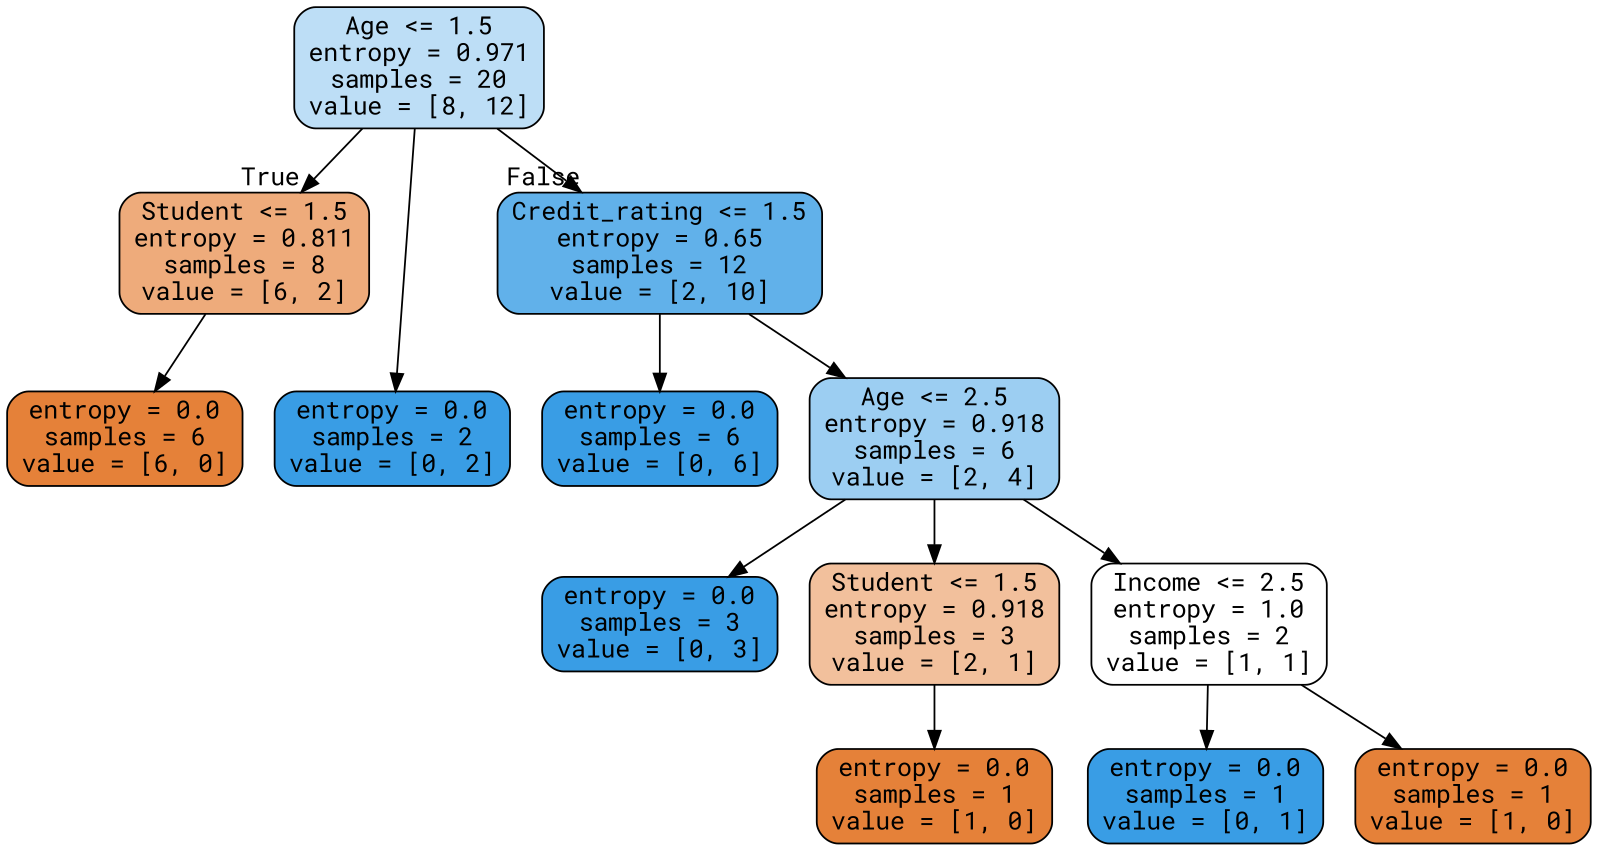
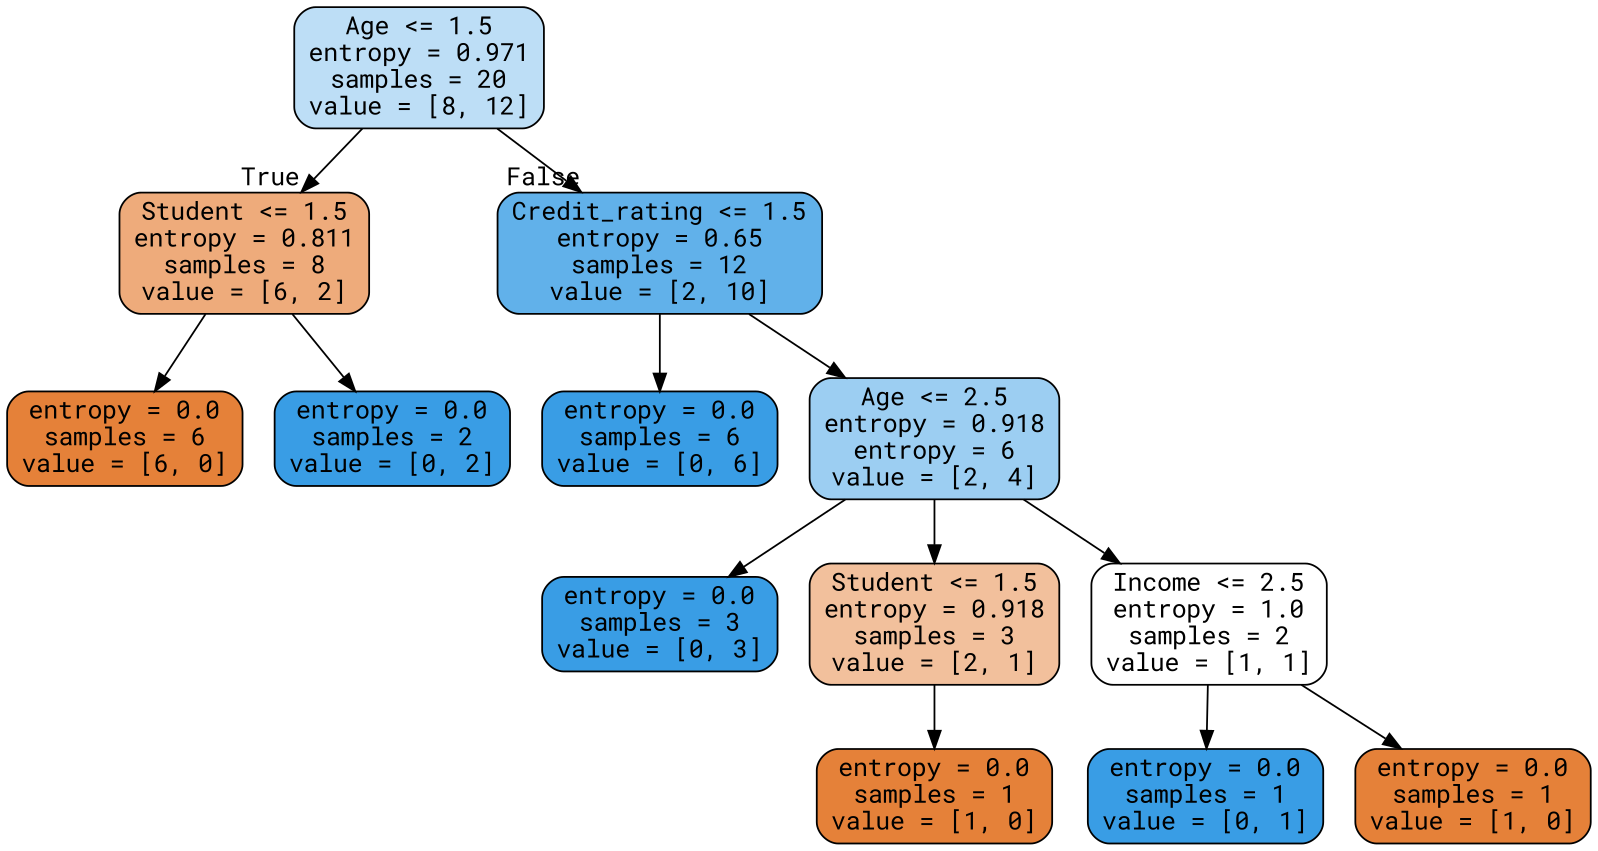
edge "Age <= 1.5 entropy = 0.971 samples = 20 value = [8, 12]" -> "entropy = 0.0 samples = 2 value = [0, 2]": now "Student <= 1.5 entropy = 0.811 samples = 8 value = [6, 2]" -> "entropy = 0.0 samples = 2 value = [0, 2]"
node "Age <= 2.5 entropy = 0.918 samples = 6 value = [2, 4]": label "Age <= 2.5 entropy = 0.918 samples = 6 value = [2, 4]" -> "Age <= 2.5 entropy = 0.918 entropy = 6 value = [2, 4]"
